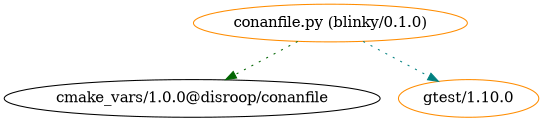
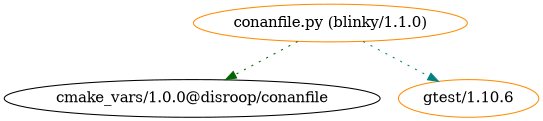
node "conanfile.py (blinky/0.1.0)": label "conanfile.py (blinky/0.1.0)" -> "conanfile.py (blinky/1.1.0)"
node "gtest/1.10.0": label "gtest/1.10.0" -> "gtest/1.10.6"
